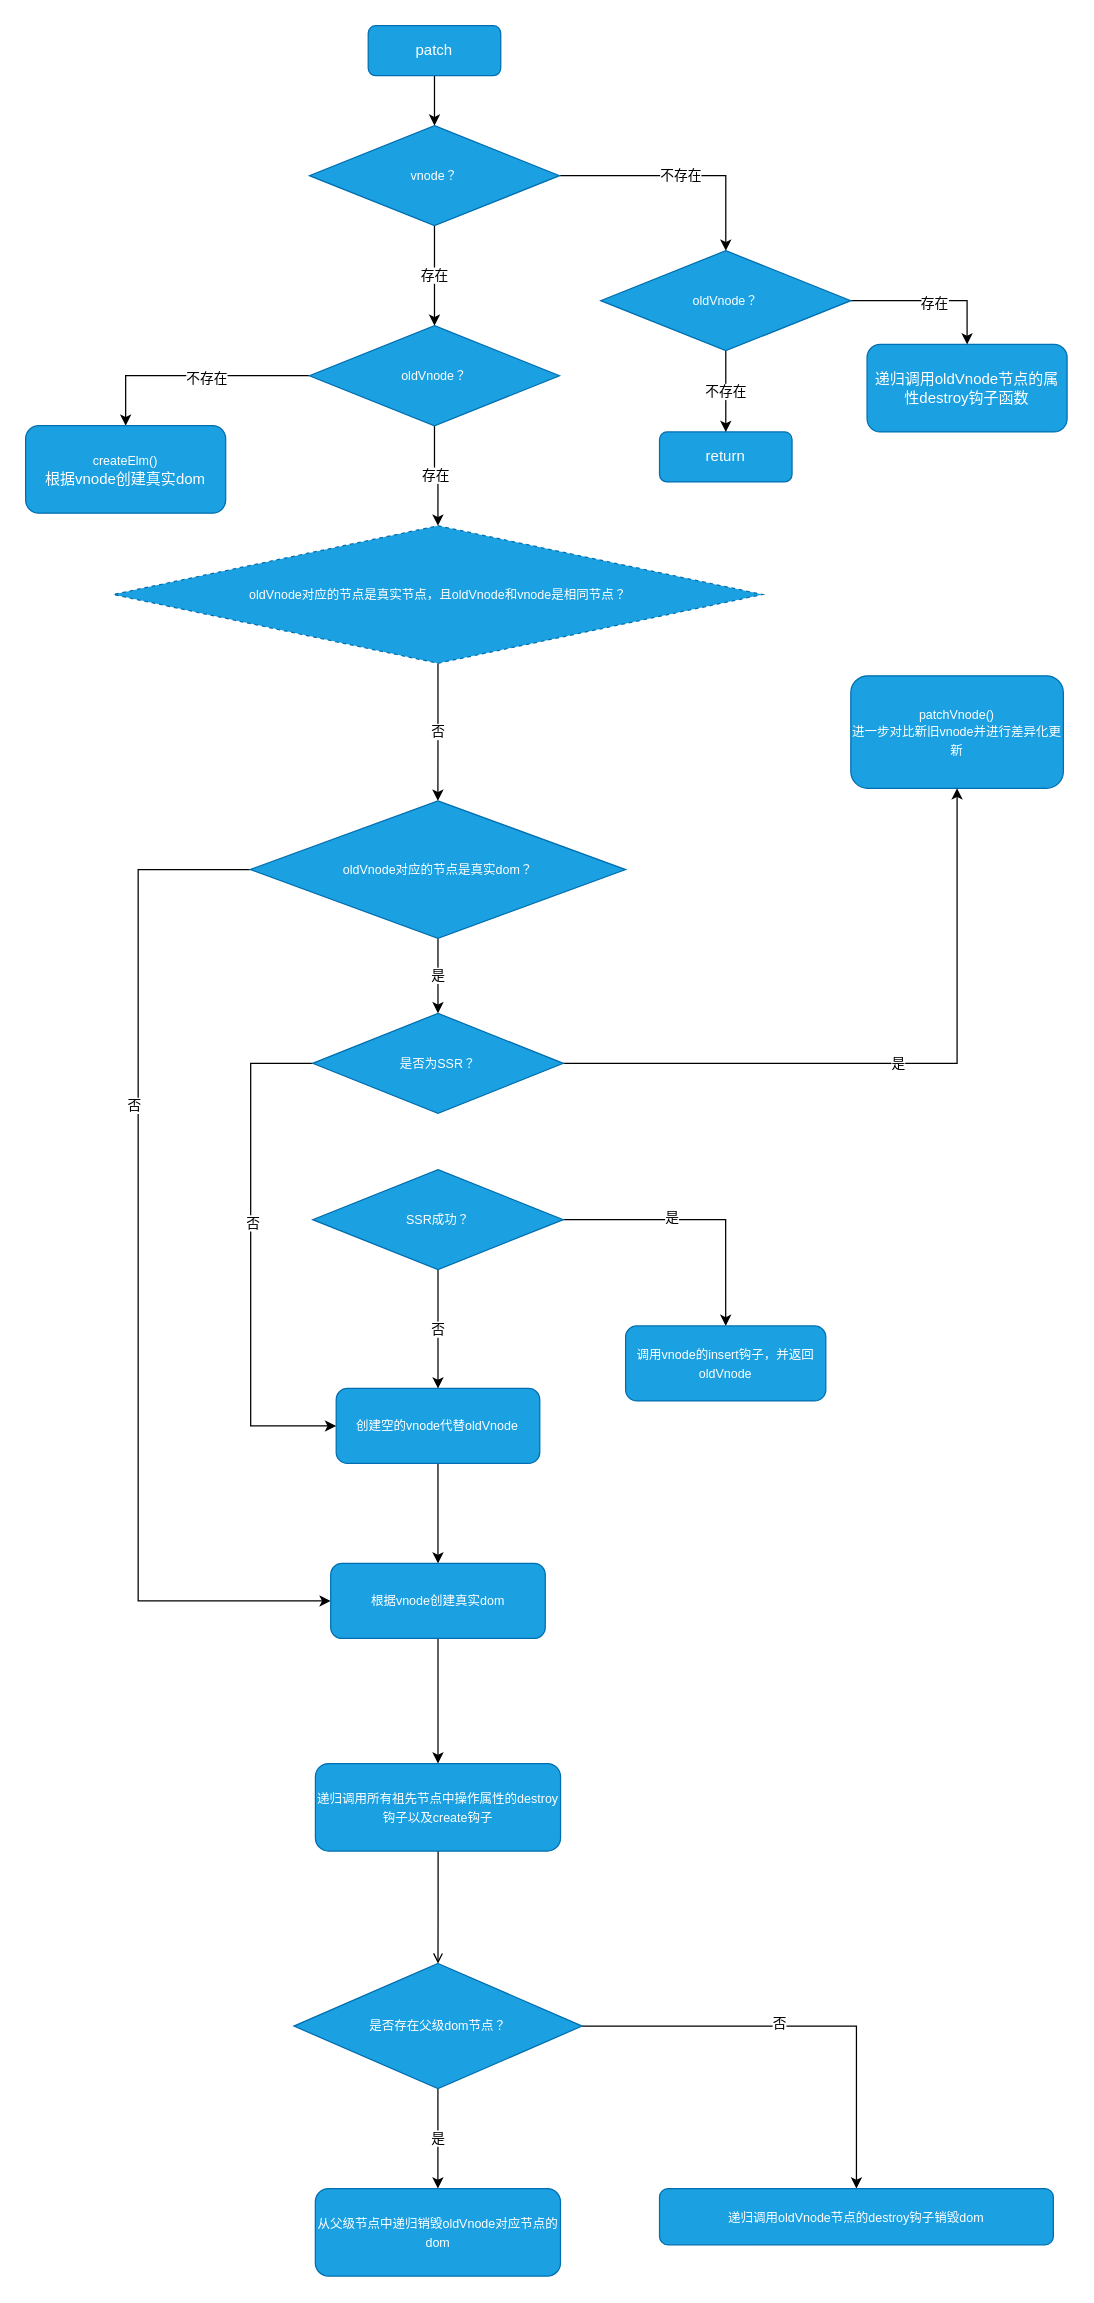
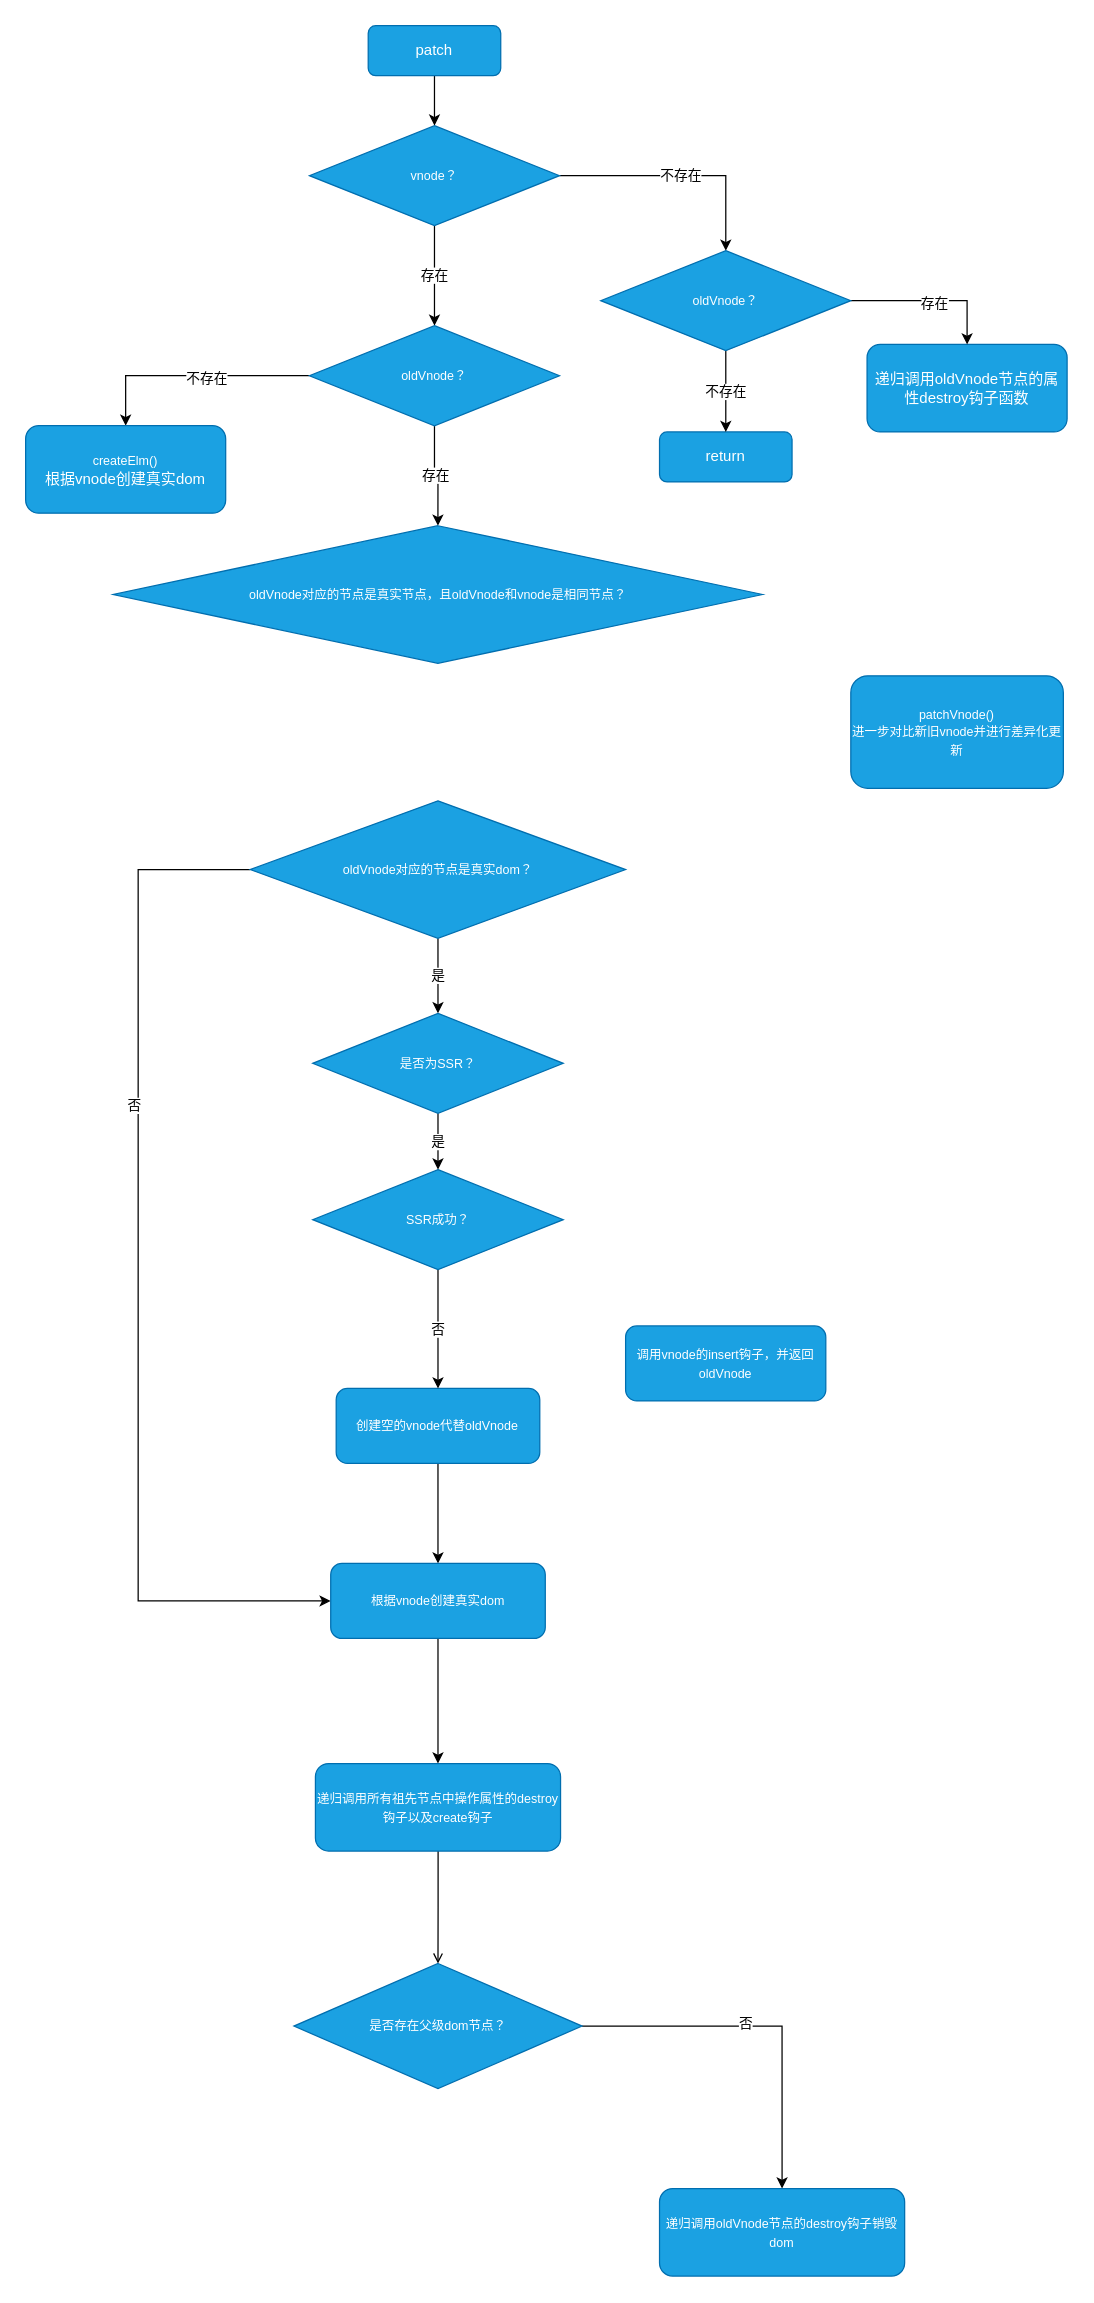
node "oldVnode对应的节点是真实节点，且oldVnode和vnode是相同节点？": style dashed -> solid
edge "oldVnode对应的节点是真实节点，且oldVnode和vnode是相同节点？" -> "oldVnode对应的节点是真实dom？": removed, label "否"
edge "是否为SSR？" -> "patchVnode() 进一步对比新旧vnode并进行差异化更新": now "是否为SSR？" -> "SSR成功？"
edge "SSR成功？" -> "调用vnode的insert钩子，并返回oldVnode": removed, label "是"
edge "是否为SSR？" -> "创建空的vnode代替oldVnode": removed, label "否"
edge "是否存在父级dom节点？" -> "从父级节点中递归销毁oldVnode对应节点的dom": removed, label "是"
node "递归调用oldVnode节点的destroy钩子销毁dom": size 394x56 -> 245x88
node "从父级节点中递归销毁oldVnode对应节点的dom": removed
